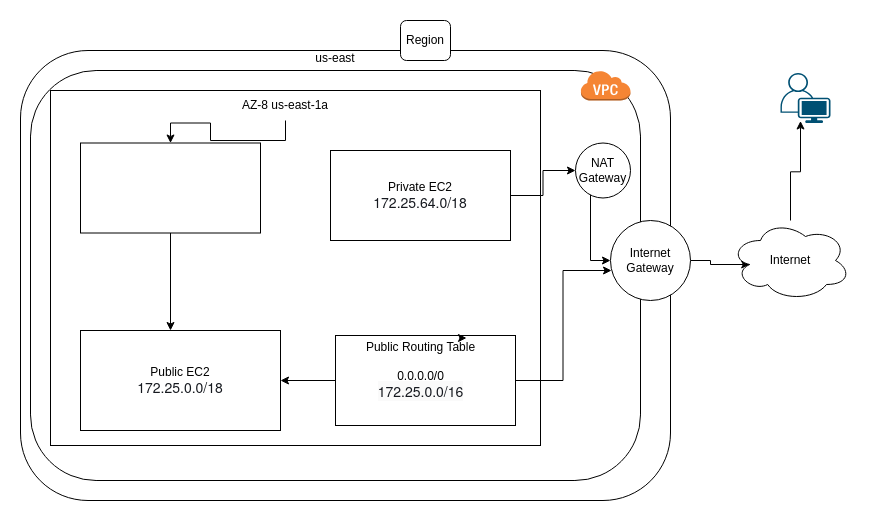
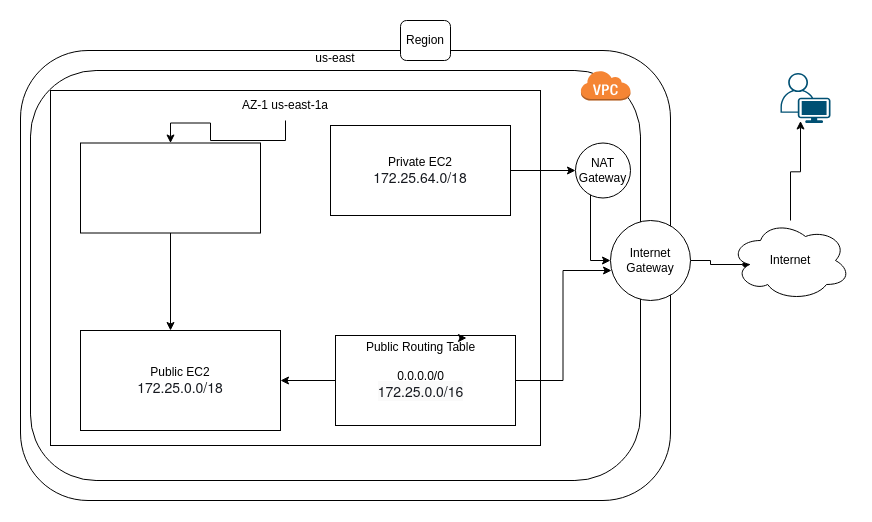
node "AZ-8 us-east-1a": label "AZ-8 us-east-1a" -> "AZ-1 us-east-1a"
node "Private EC2 172.25.64.0/18": moved (421, 196) -> (421, 171)
edge "Internet Gateway" -> "Internet": arrowhead classic -> diamond
